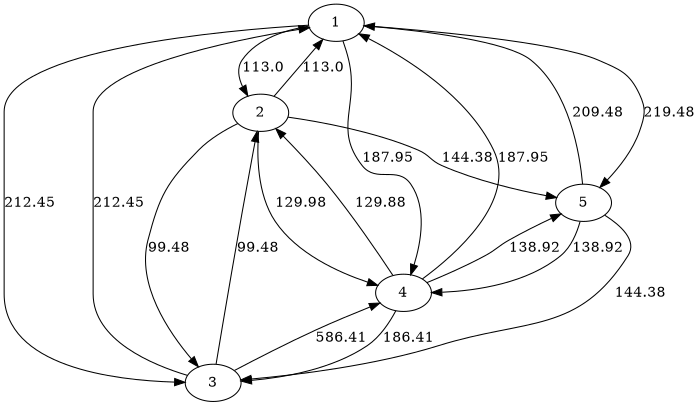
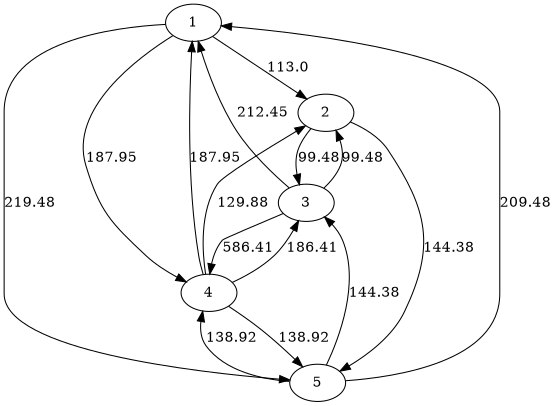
edge "2" -> "1": removed, label "113.0"
edge "1" -> "3": removed, label "212.45"
edge "2" -> "4": removed, label "129.98"
